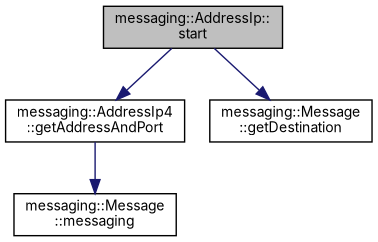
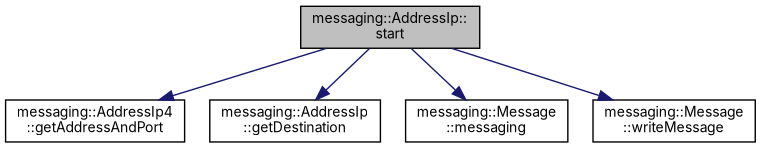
node "messaging::Message ::getDestination": label "messaging::Message ::getDestination" -> "messaging::AddressIp ::getDestination"
node "messaging::Message ::writeMessage": added
edge "messaging::AddressIp4 ::getAddressAndPort" -> "messaging::Message ::messaging": now "messaging::AddressIp:: start" -> "messaging::Message ::messaging"
